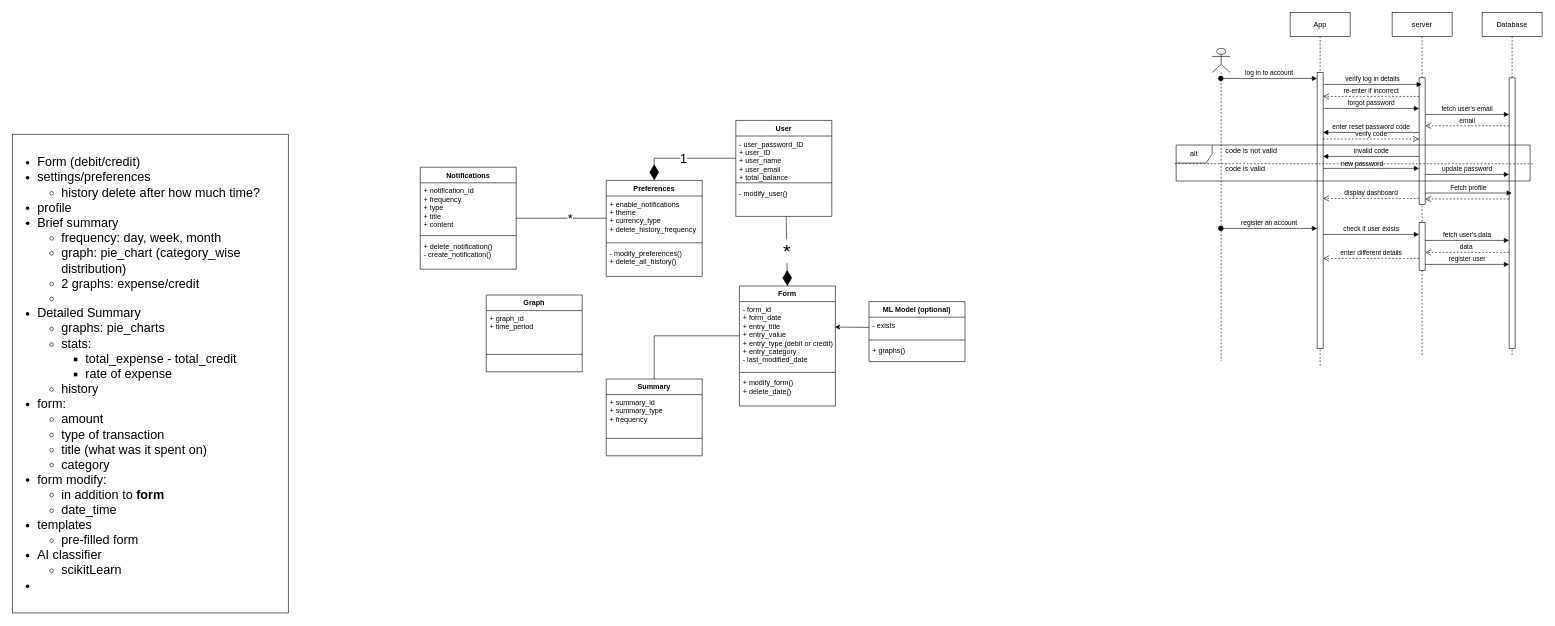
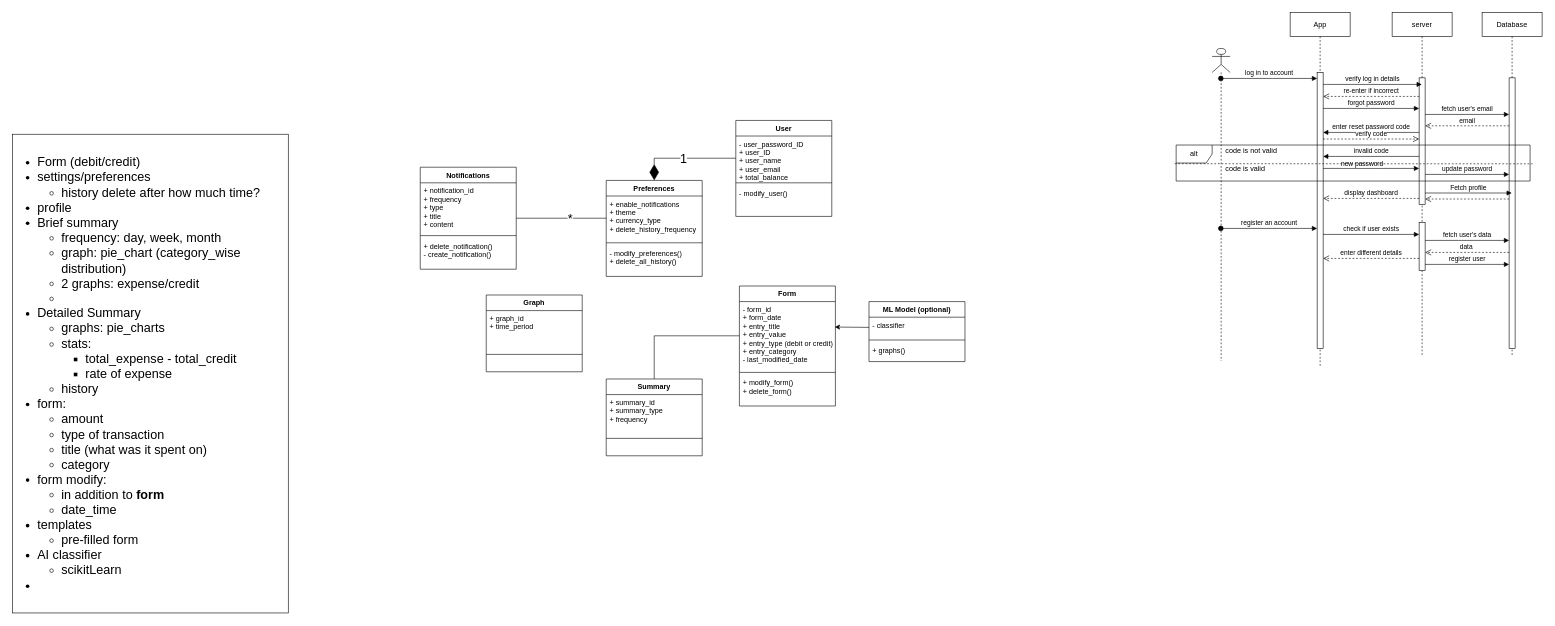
edge "- modify_user()" -> "Form": removed, label "*"
node "- exists": label "- exists" -> "- classifier"
node "+ modify_form() + delete_date()": label "+ modify_form() + delete_date()" -> "+ modify_form() + delete_form()"
